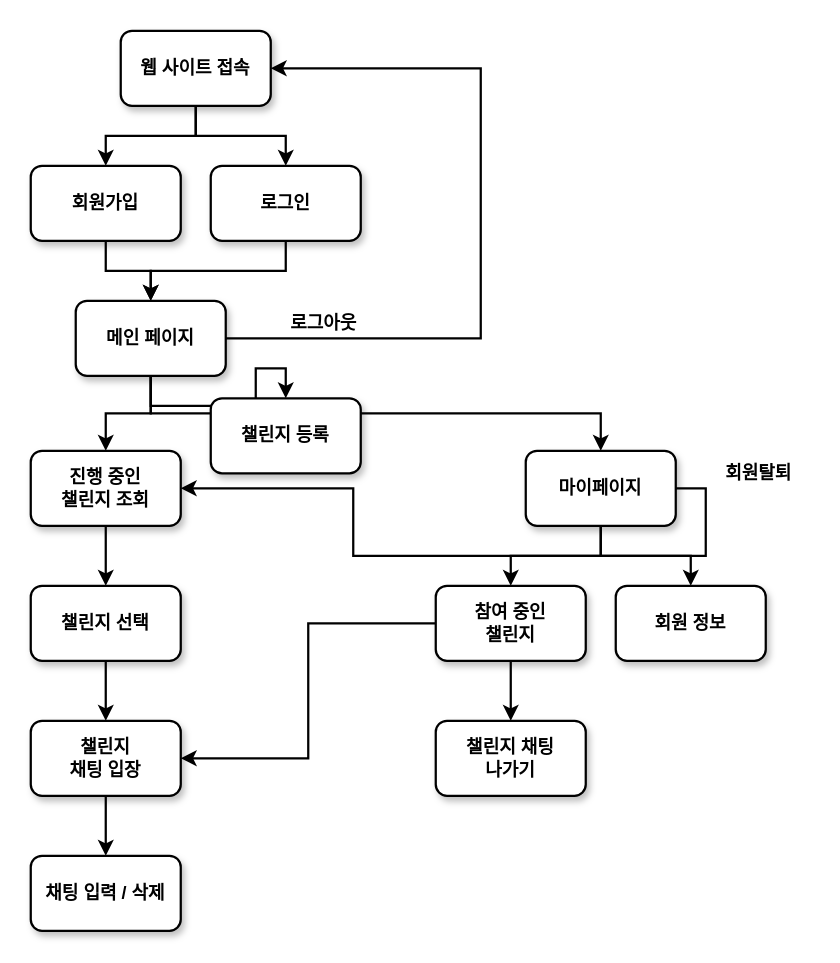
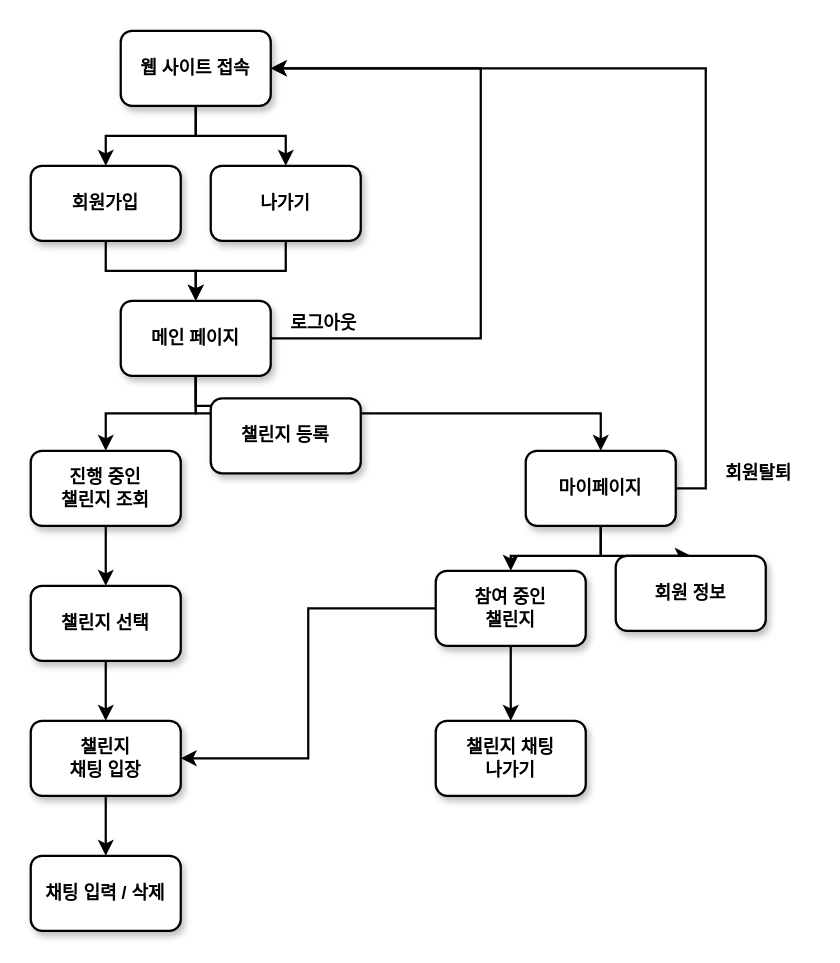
node "로그인": label "로그인" -> "나가기"
node "메인 페이지": moved (151, 338) -> (196, 338)
edge "마이페이지" -> "진행 중인 챌린지 조회": now "마이페이지" -> "웹 사이트 접속"
node "참여 중인 챌린지": moved (511, 623) -> (511, 608)
node "회원 정보": moved (691, 623) -> (691, 593)
